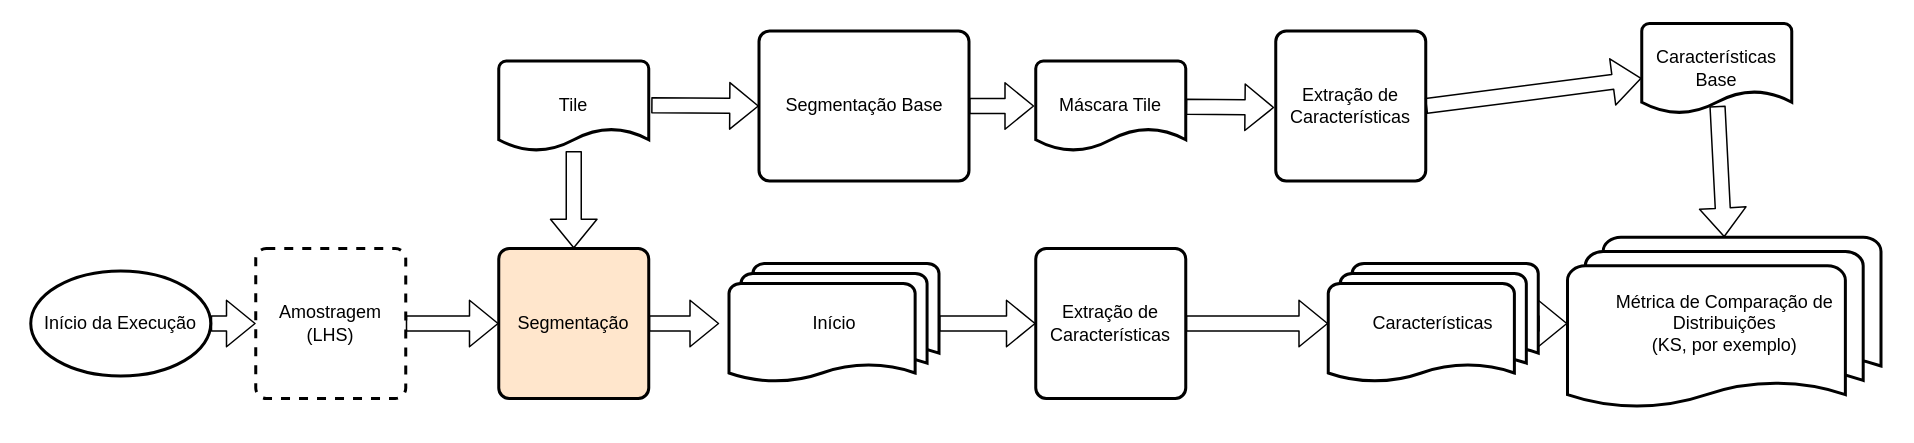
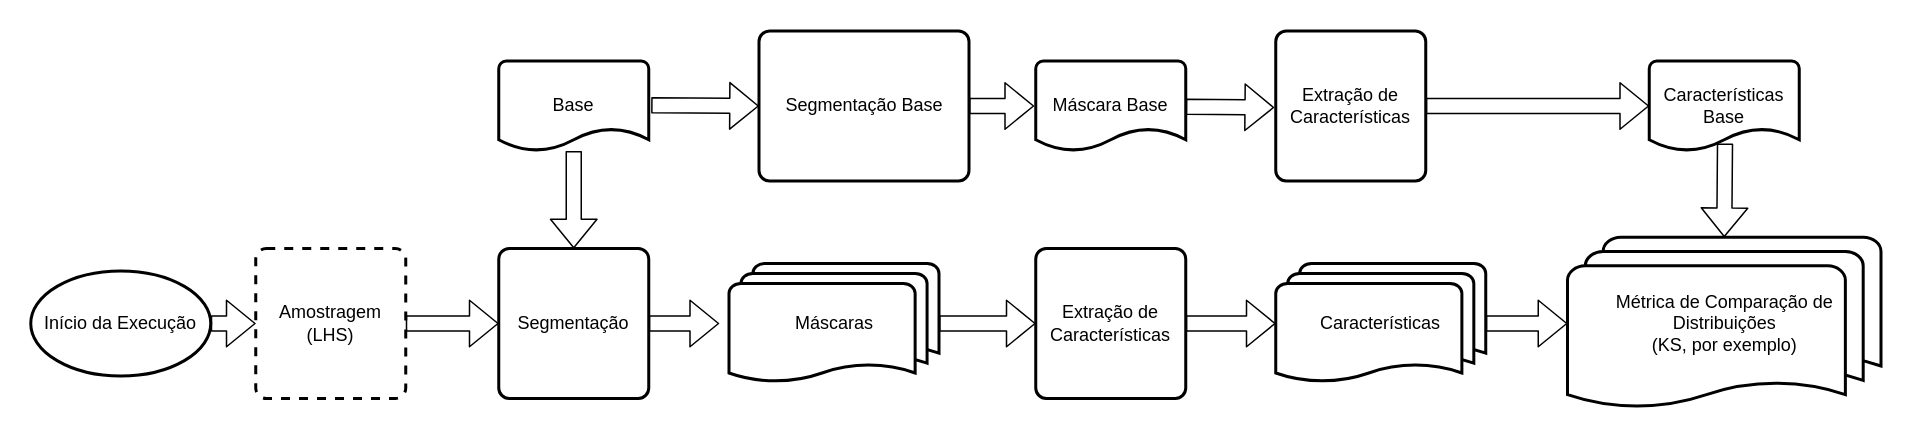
node "Características Base": moved (1717, 68) -> (1724, 106)
node "Tile": label "Tile" -> "Base"
node "Máscara Tile": label "Máscara Tile" -> "Máscara Base"
node "Segmentação": fillcolor #ffe6cc -> #ffffff
node "Início": label "Início" -> "Máscaras"
node "Características": moved (1433, 323) -> (1381, 323)
